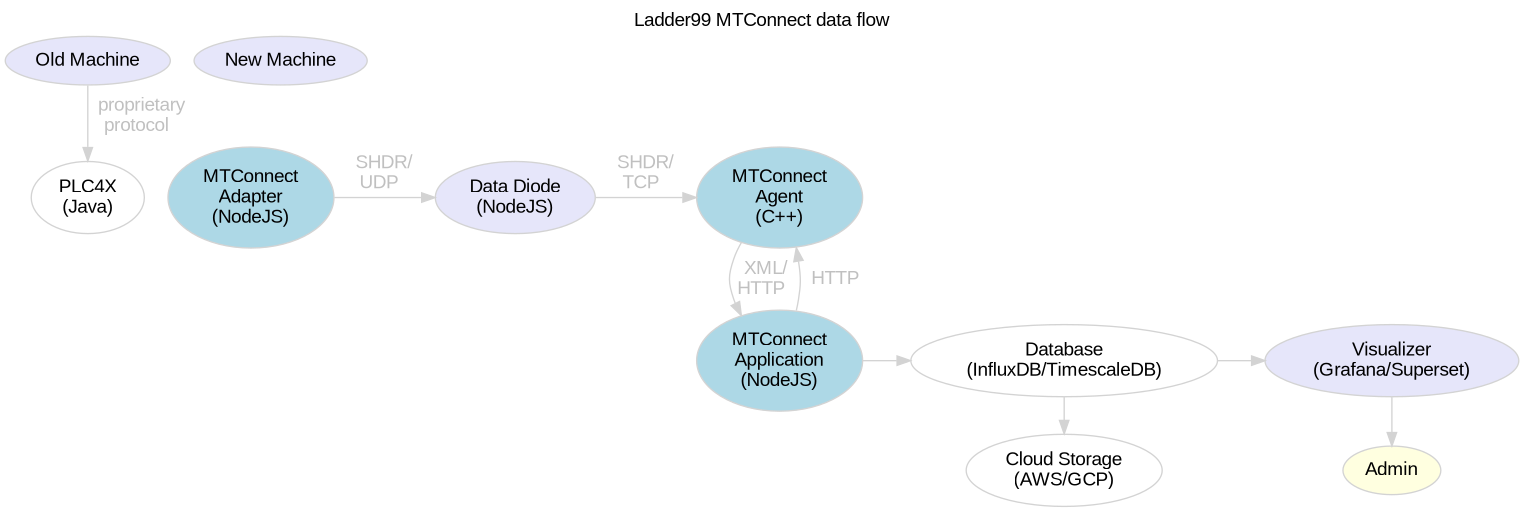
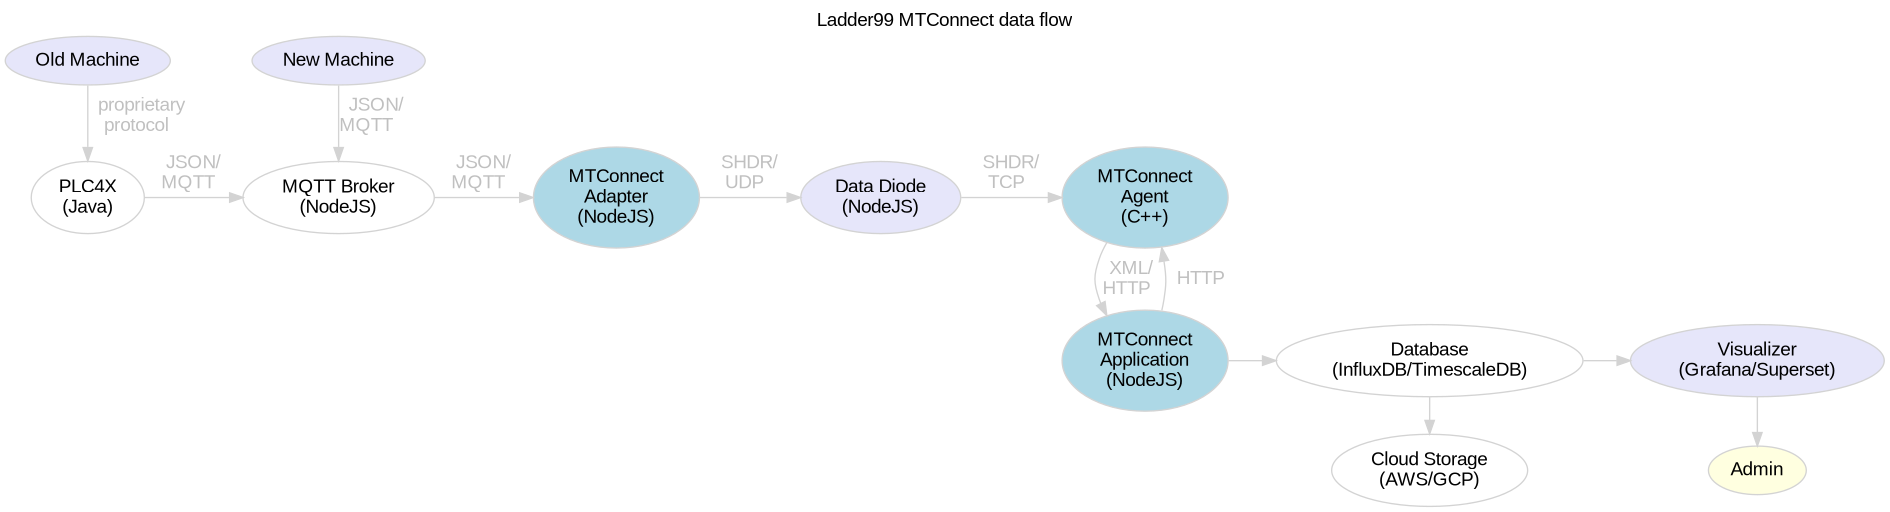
node "MQTT Broker (NodeJS)": added
